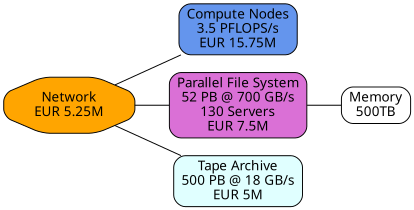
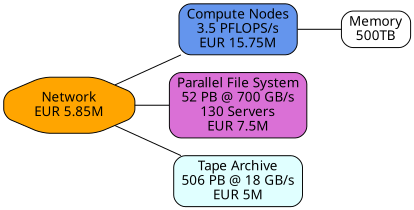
node "Network EUR 5.25M": label "Network EUR 5.25M" -> "Network EUR 5.85M"
edge "Parallel File System 52 PB @ 700 GB/s 130 Servers EUR 7.5M" -- "Memory 500TB": now "Compute Nodes 3.5 PFLOPS/s EUR 15.75M" -- "Memory 500TB"
node "Tape Archive 500 PB @ 18 GB/s EUR 5M": label "Tape Archive 500 PB @ 18 GB/s EUR 5M" -> "Tape Archive 506 PB @ 18 GB/s EUR 5M"
